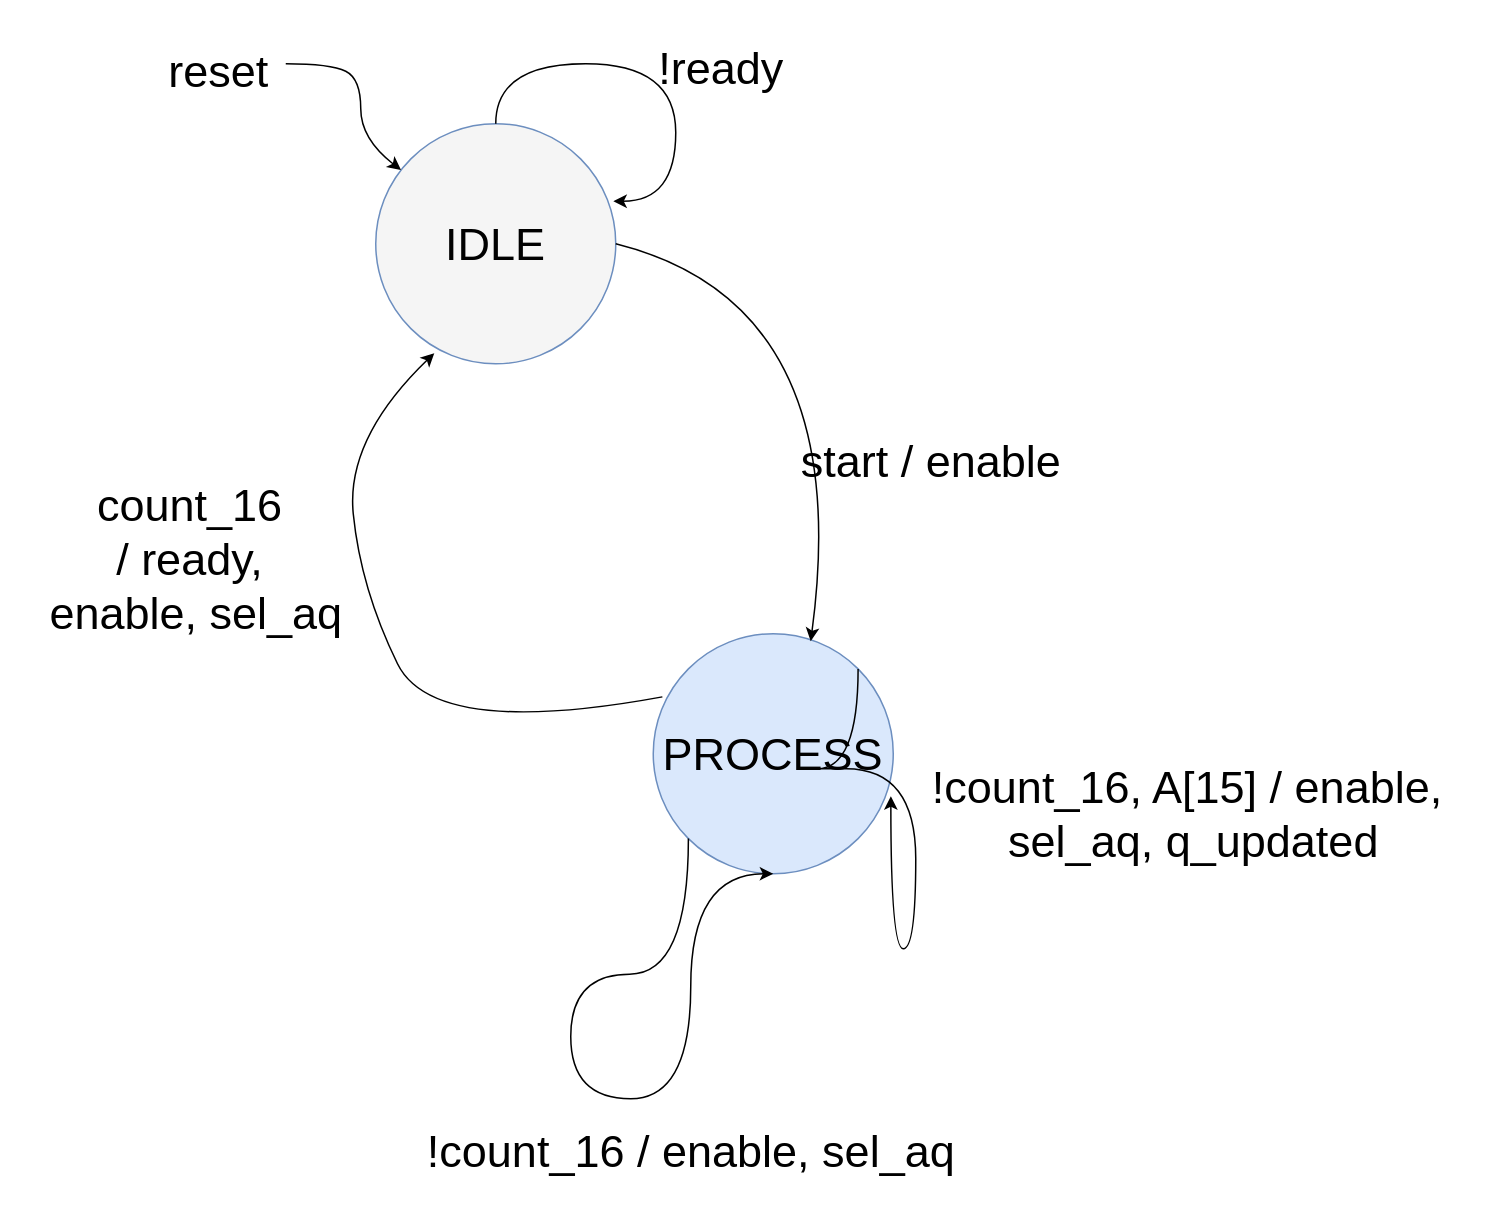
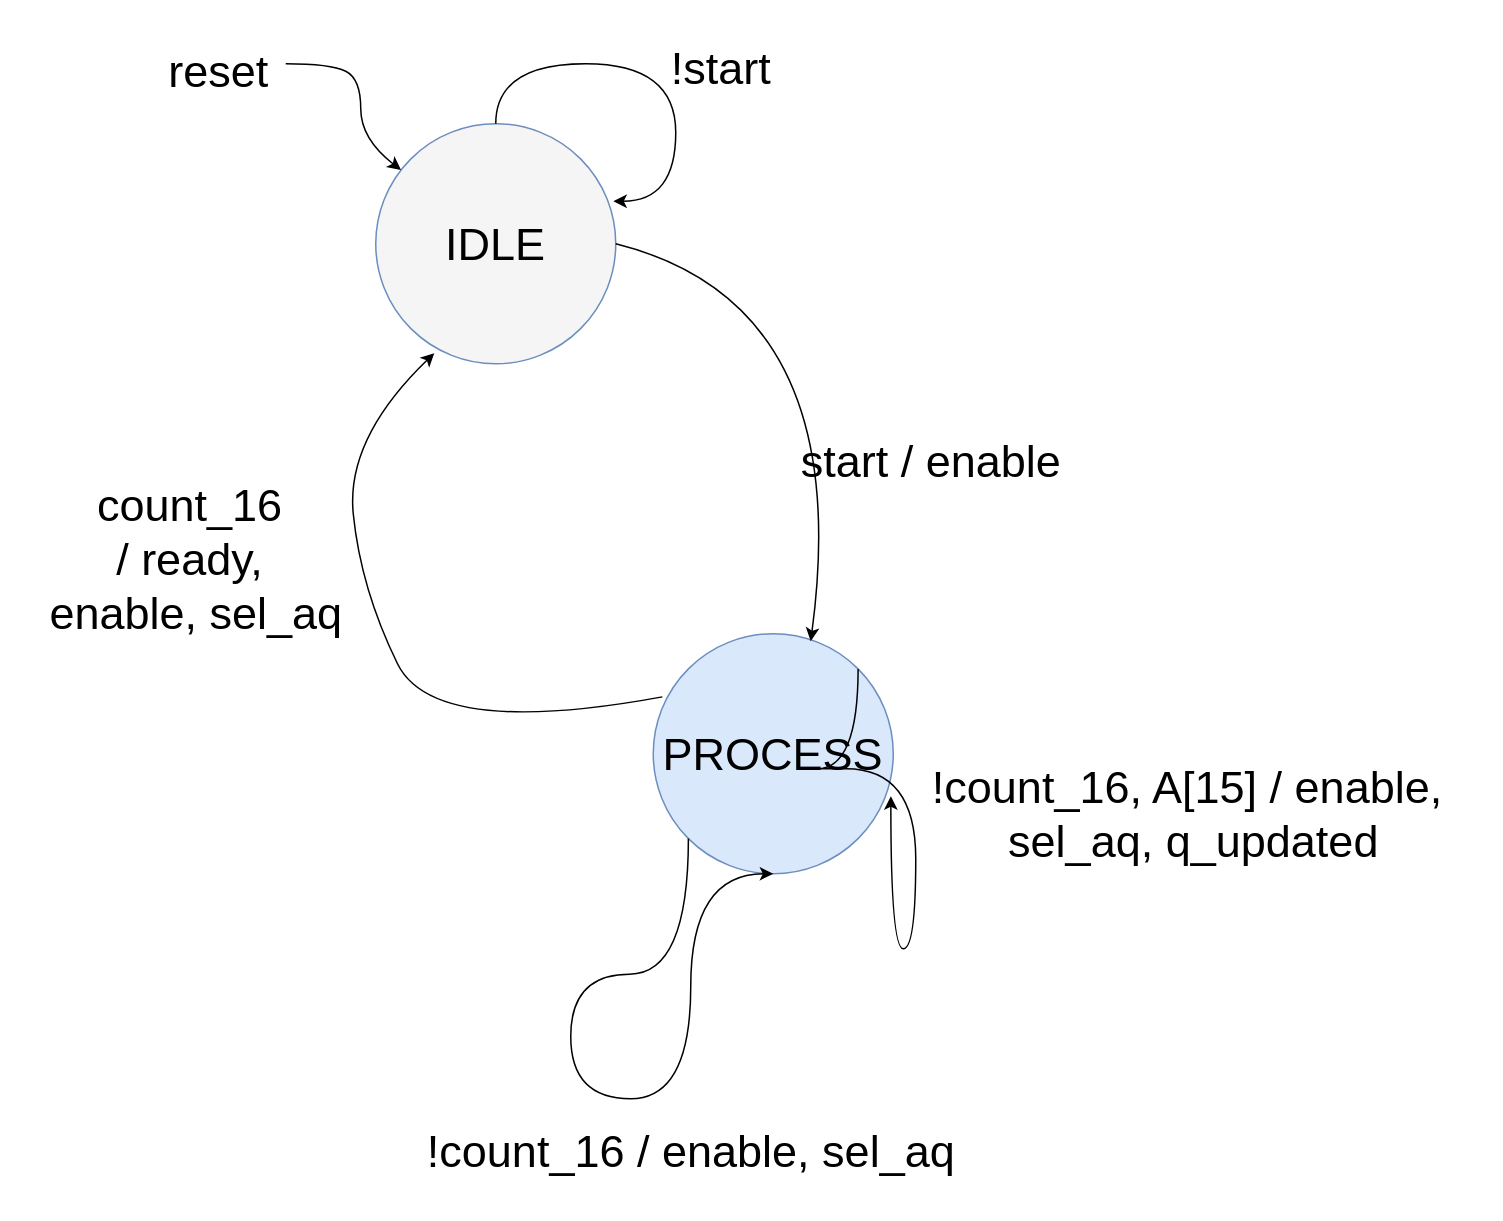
node "!ready": label "!ready" -> "!start"
